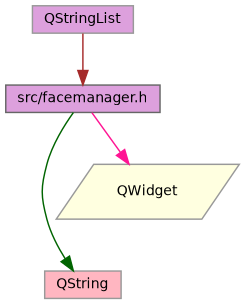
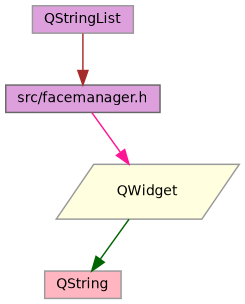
edge "src/facemanager.h" -> "QString": now "QWidget" -> "QString"
